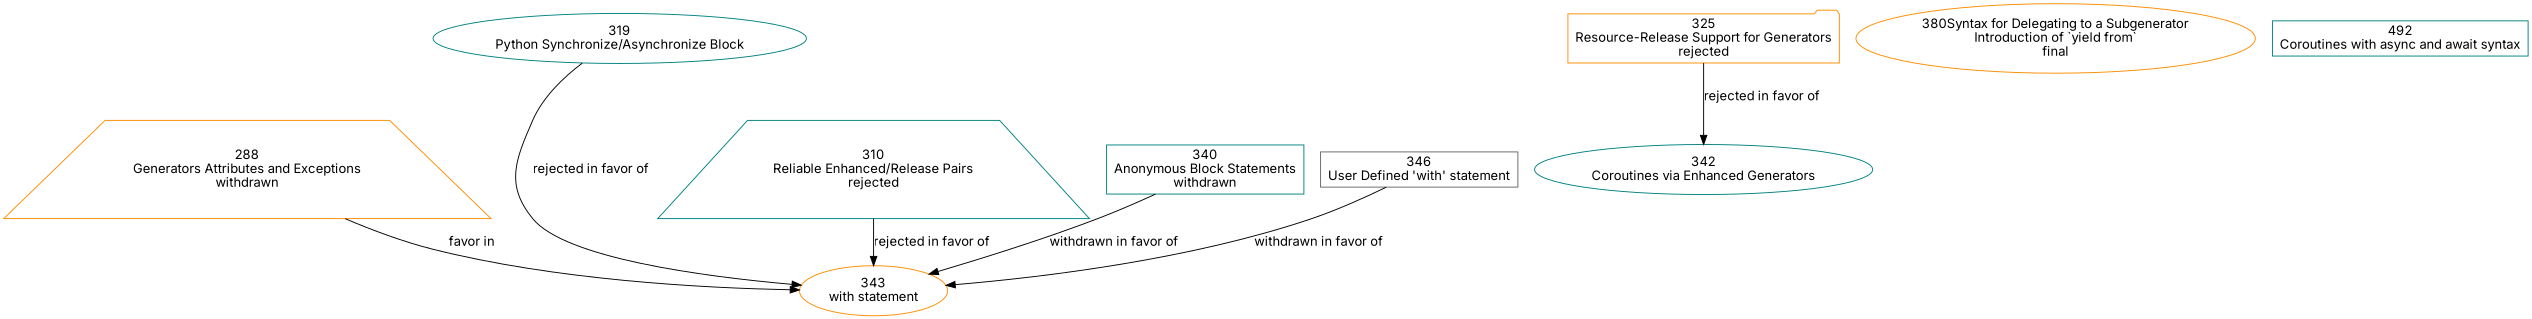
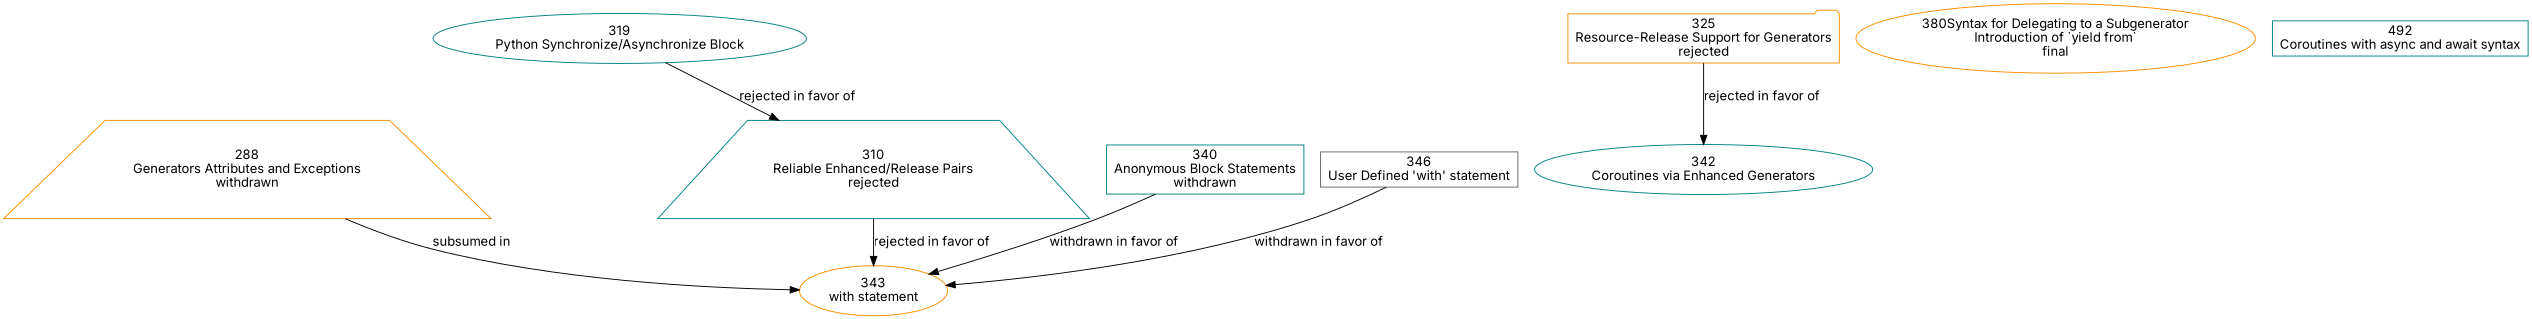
edge "288 Generators Attributes and Exceptions withdrawn" -> "343 with statement": label "favor in" -> "subsumed in"
edge "319 Python Synchronize/Asynchronize Block" -> "343 with statement": now "319 Python Synchronize/Asynchronize Block" -> "310 Reliable Enhanced/Release Pairs rejected"
